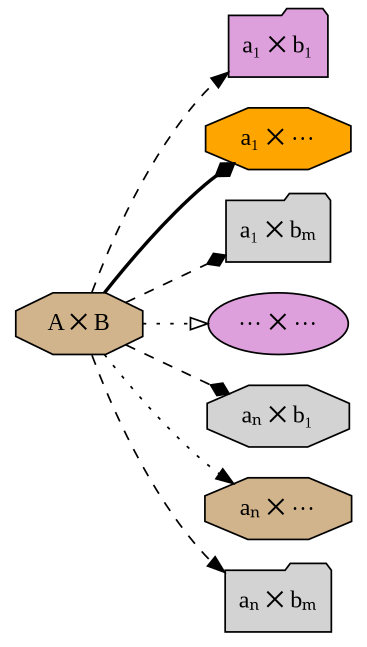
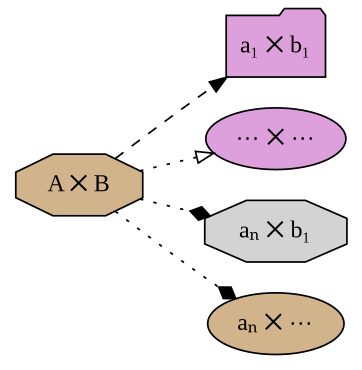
node "a₁ ✕ ⋯": removed
node "a₁ ✕ bₘ": removed
edge "A ✕ B" -> "aₙ ✕ b₁": style dashed -> dotted
edge "A ✕ B" -> "aₙ ✕ ⋯": arrowhead normal -> diamond
node "aₙ ✕ ⋯": shape octagon -> ellipse
node "aₙ ✕ bₘ": removed
